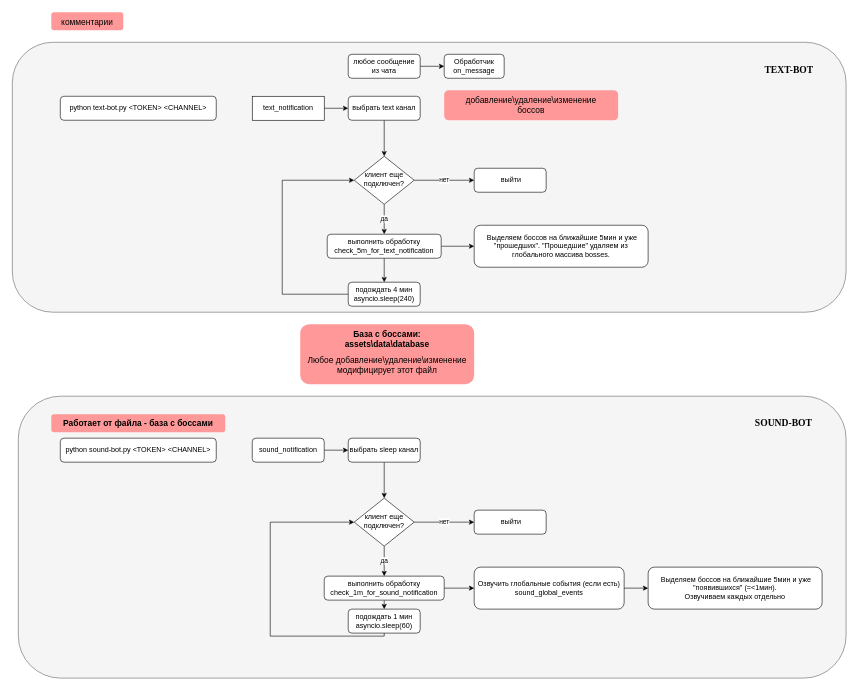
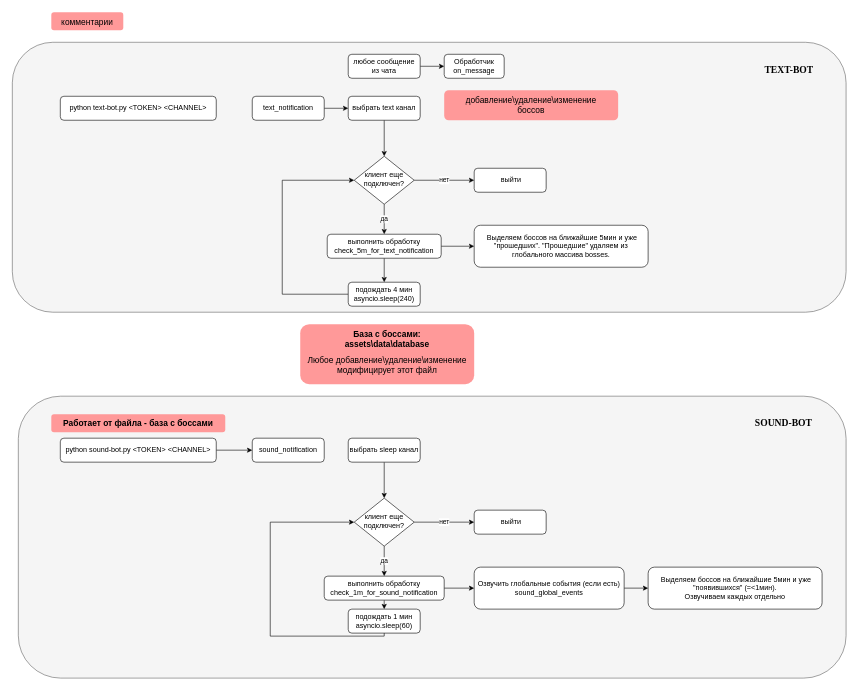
node "text_notification": shape rectangle -> rounded rectangle
edge "python sound-bot.py <TOKEN> <CHANNEL>" -> "sound_notification": added
edge "sound_notification" -> "выбрать sleep канал": removed
